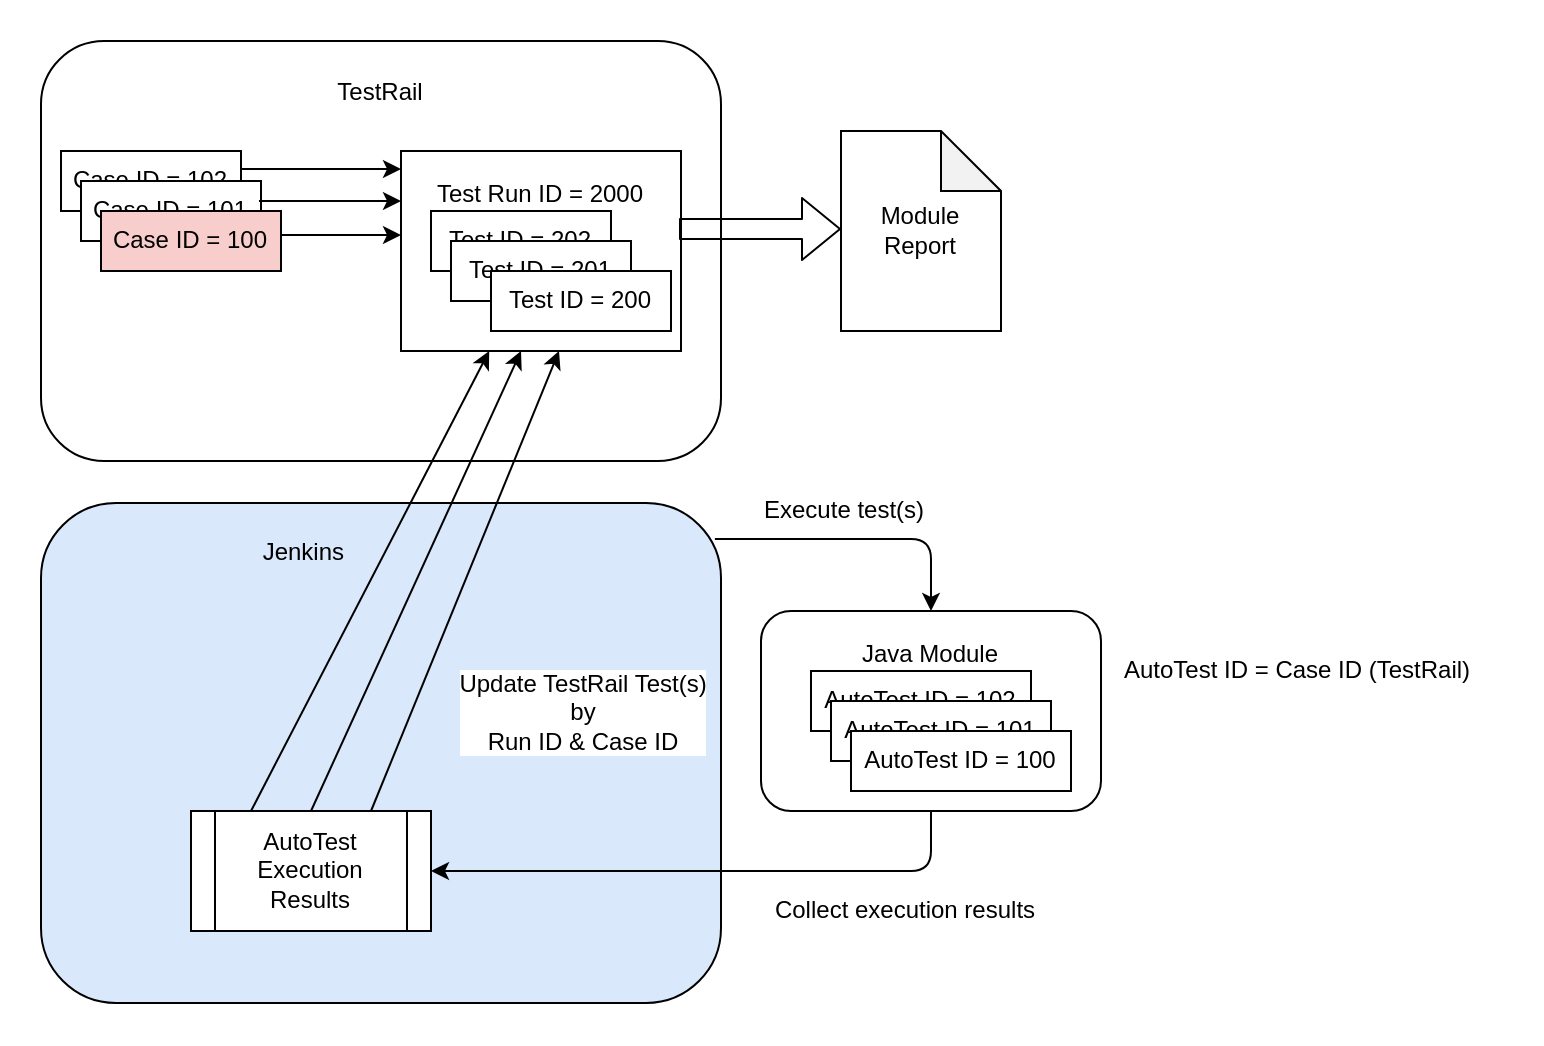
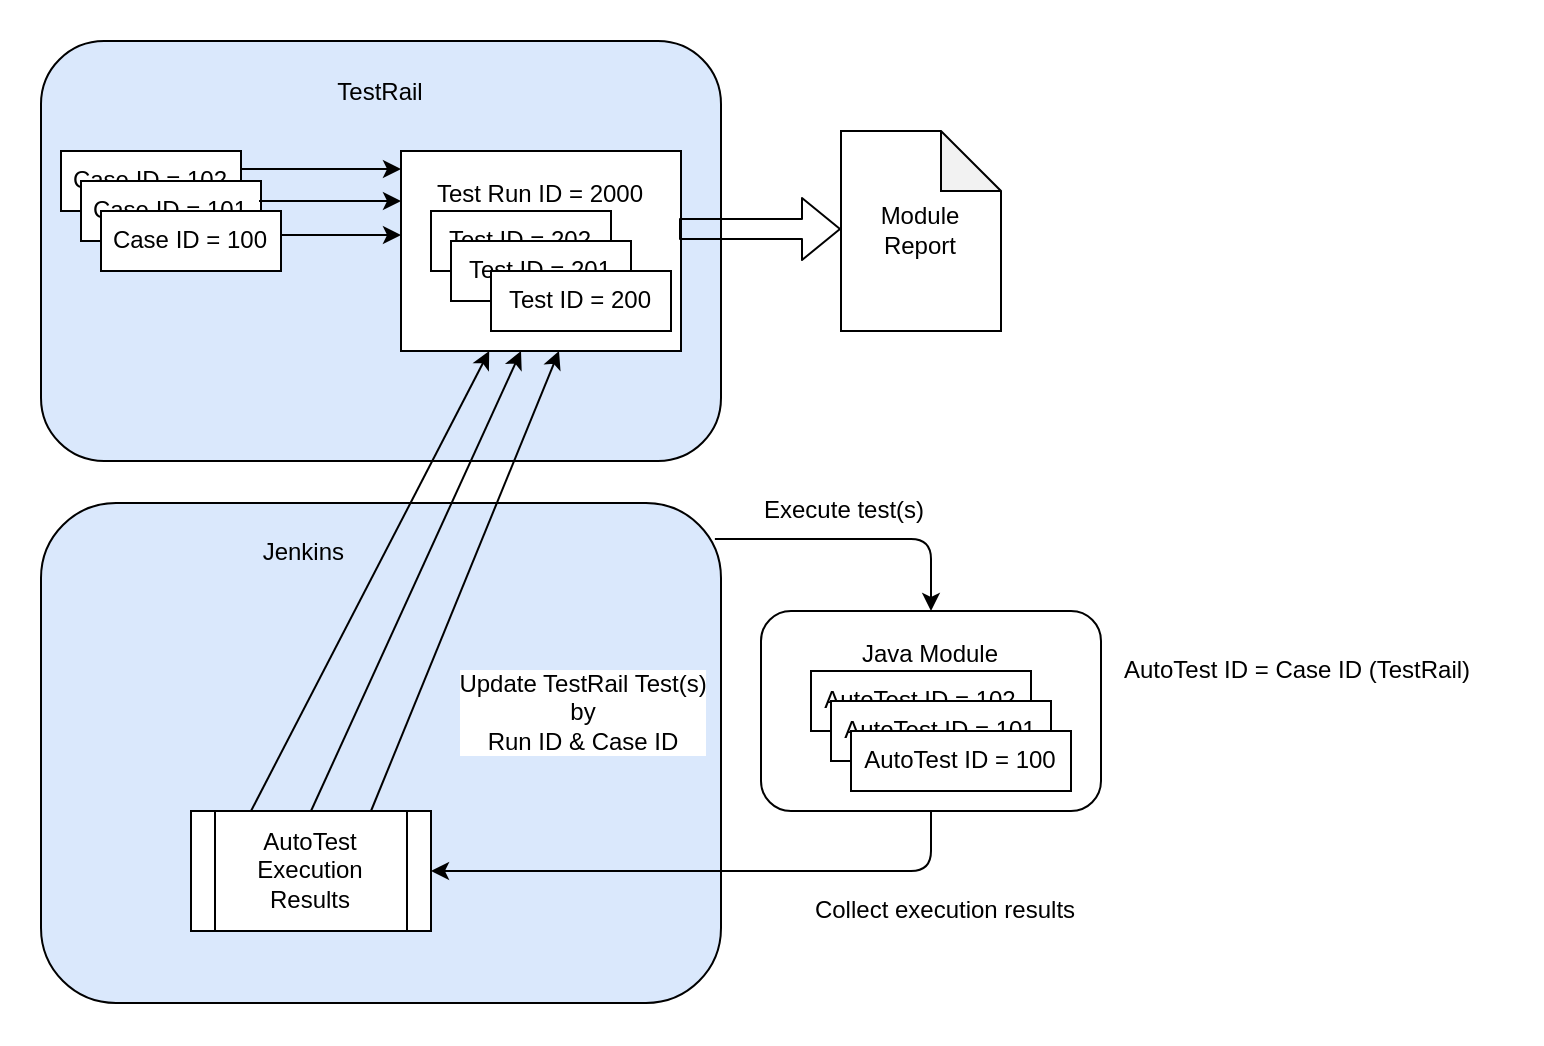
node "Case ID = 100": fillcolor #f8cecc -> #ffffff
node "TestRail": fillcolor #ffffff -> #dae8fc
node "Collect execution results": moved (906, 911) -> (946, 911)
